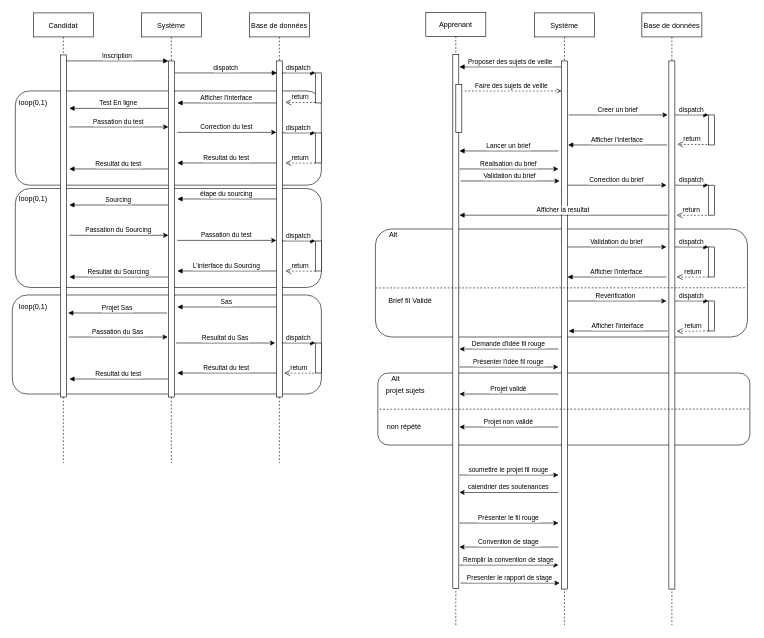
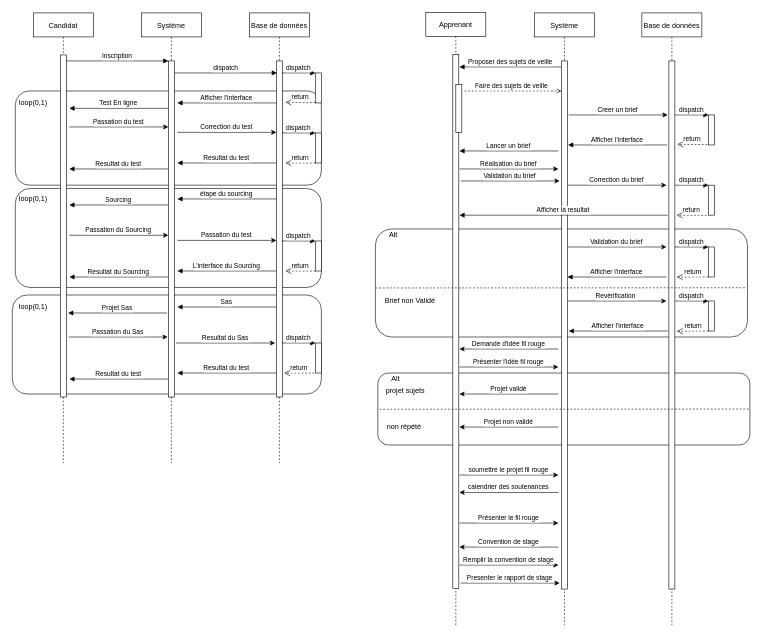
node "Brief fil Validé": label "Brief fil Validé" -> "Brief non Validé"
